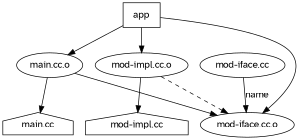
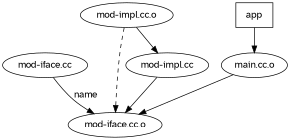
edge "app" -> "mod-iface.cc.o": now "mod-impl.cc" -> "mod-iface.cc.o"
edge "app" -> "mod-impl.cc.o": removed
node "main.cc": removed
node "mod-impl.cc": shape house -> ellipse
